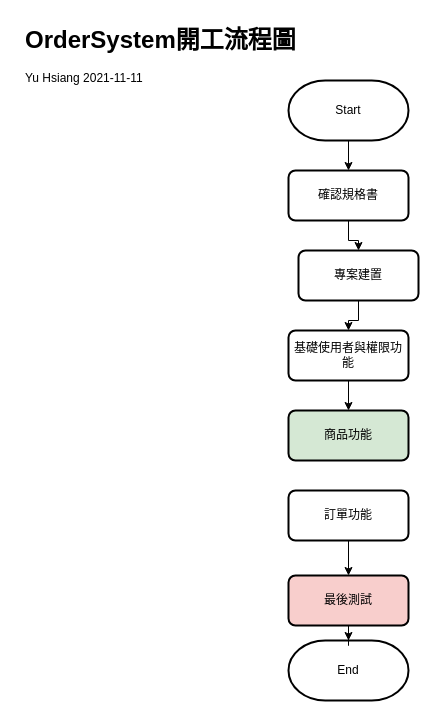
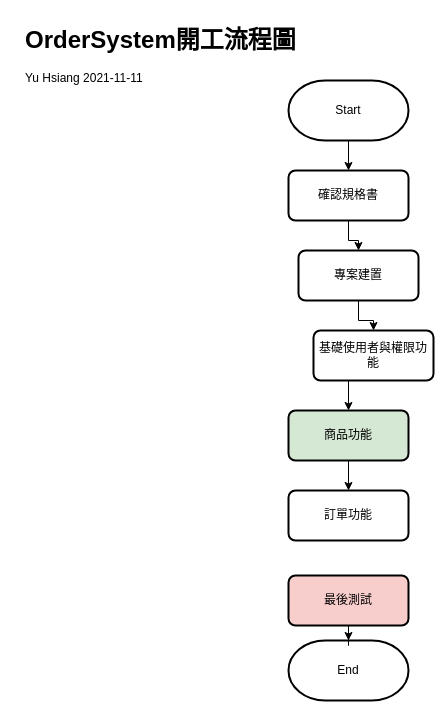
node "基礎使用者與權限功能": moved (349, 356) -> (374, 356)
edge "商品功能" -> "訂單功能": added
edge "訂單功能" -> "最後測試": removed
